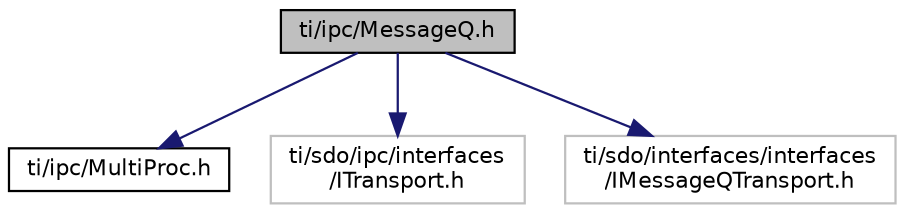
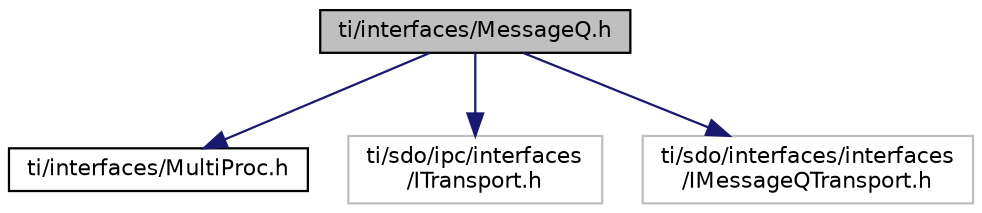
node "ti/ipc/MessageQ.h": label "ti/ipc/MessageQ.h" -> "ti/interfaces/MessageQ.h"
node "ti/ipc/MultiProc.h": label "ti/ipc/MultiProc.h" -> "ti/interfaces/MultiProc.h"
